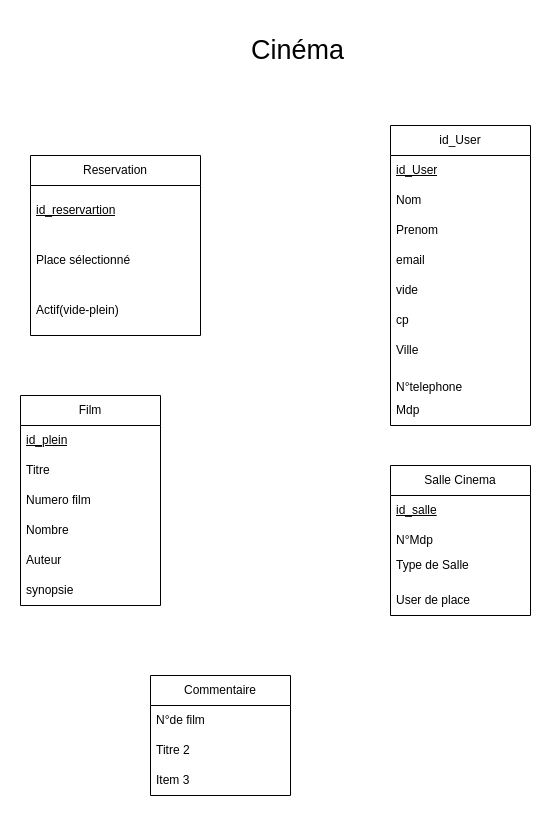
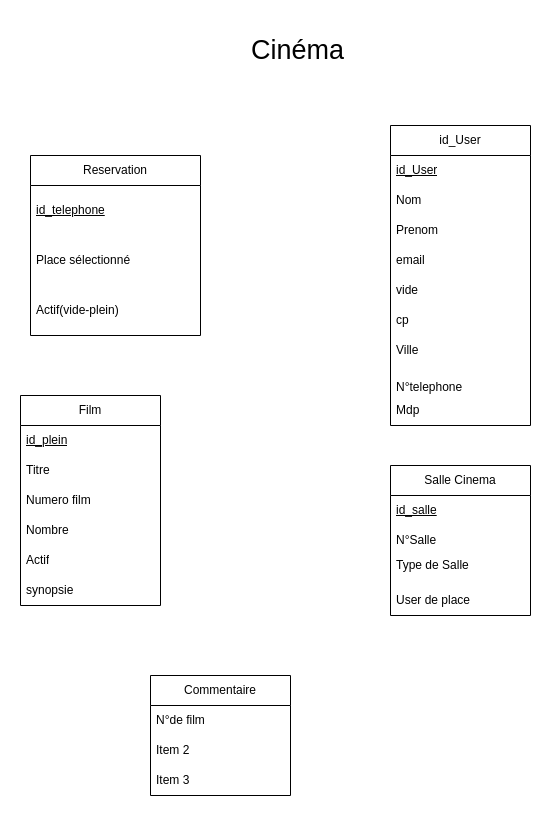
node "id_reservartion": label "id_reservartion" -> "id_telephone"
node "N°Mdp": label "N°Mdp" -> "N°Salle"
node "Auteur": label "Auteur" -> "Actif"
node "Titre 2": label "Titre 2" -> "Item 2"
